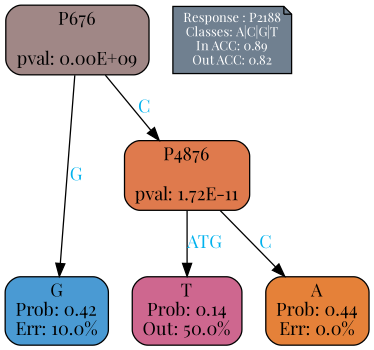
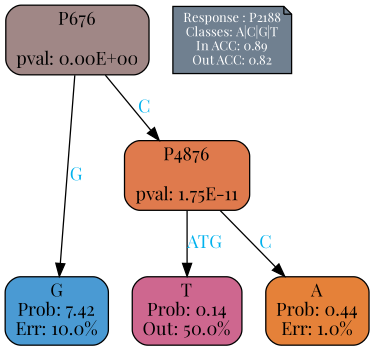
node "P676 pval: 0.00E+09": label "P676 pval: 0.00E+09" -> "P676 pval: 0.00E+00"
node "P4876 pval: 1.72E-11": label "P4876 pval: 1.72E-11" -> "P4876 pval: 1.75E-11"
node "G Prob: 0.42 Err: 10.0%": label "G Prob: 0.42 Err: 10.0%" -> "G Prob: 7.42 Err: 10.0%"
node "A Prob: 0.44 Err: 0.0%": label "A Prob: 0.44 Err: 0.0%" -> "A Prob: 0.44 Err: 1.0%"
